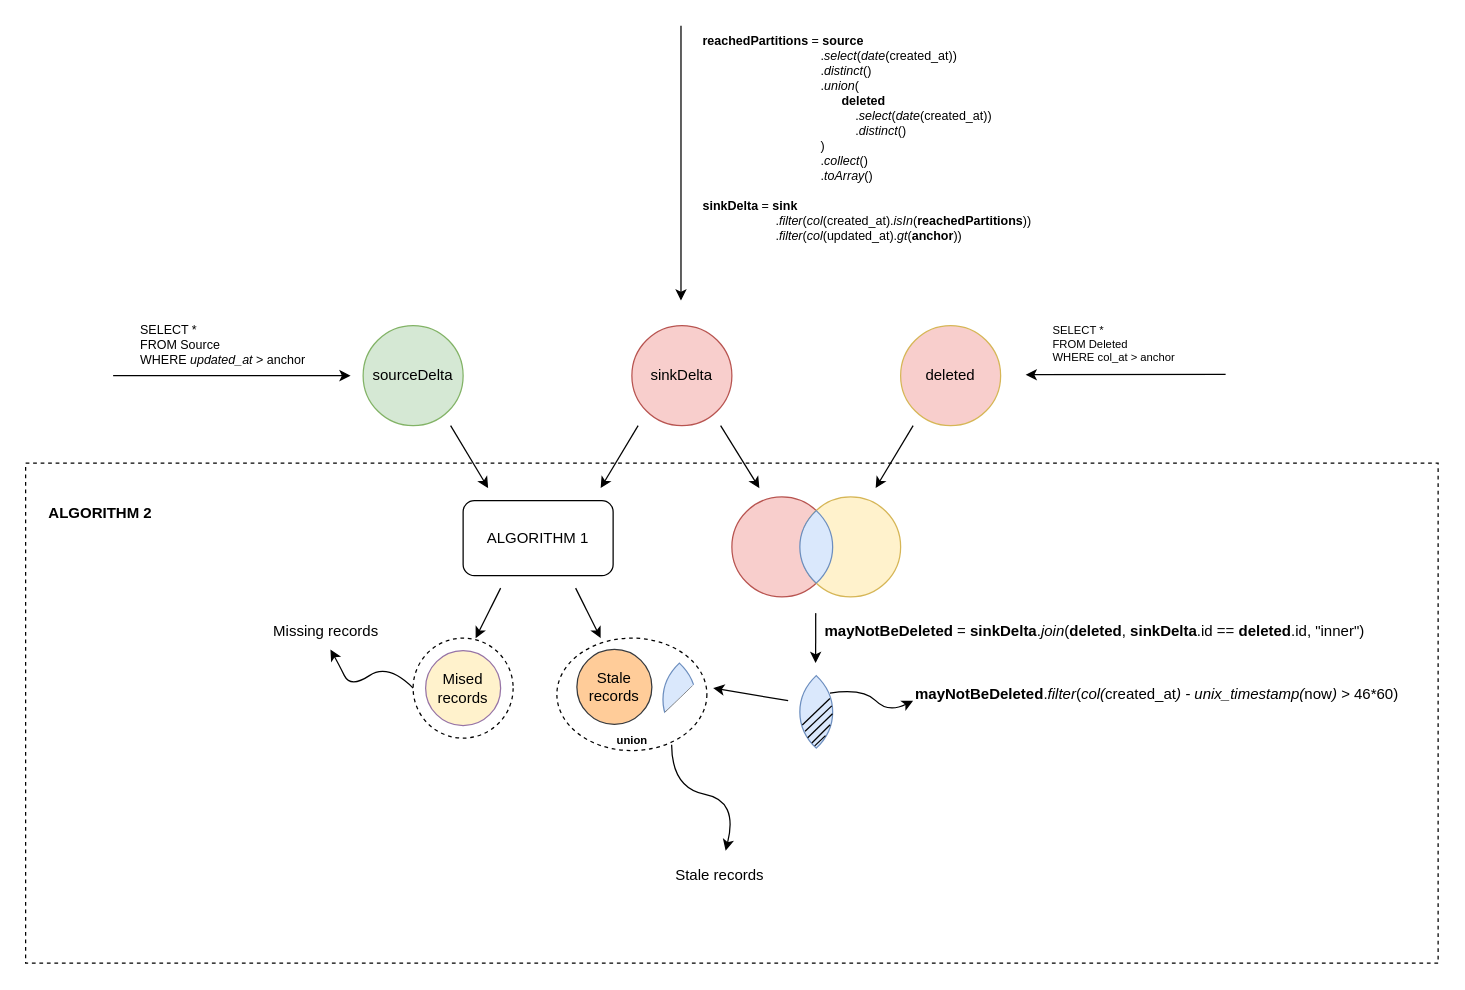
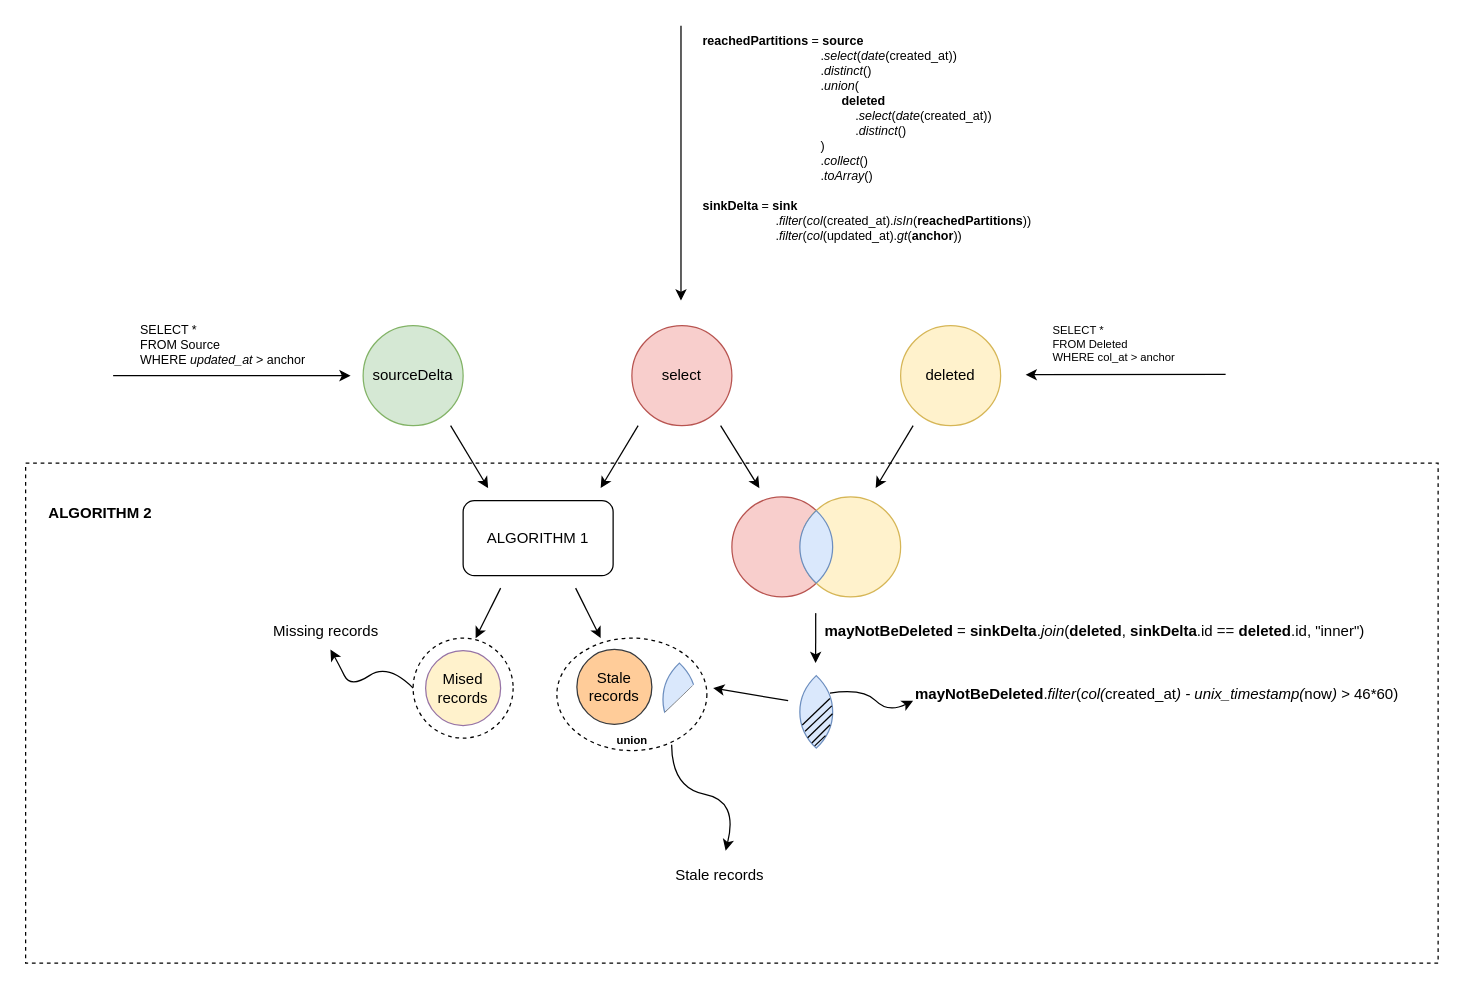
node "sinkDelta": label "sinkDelta" -> "select"
node "deleted": fillcolor #f8cecc -> #fff2cc
